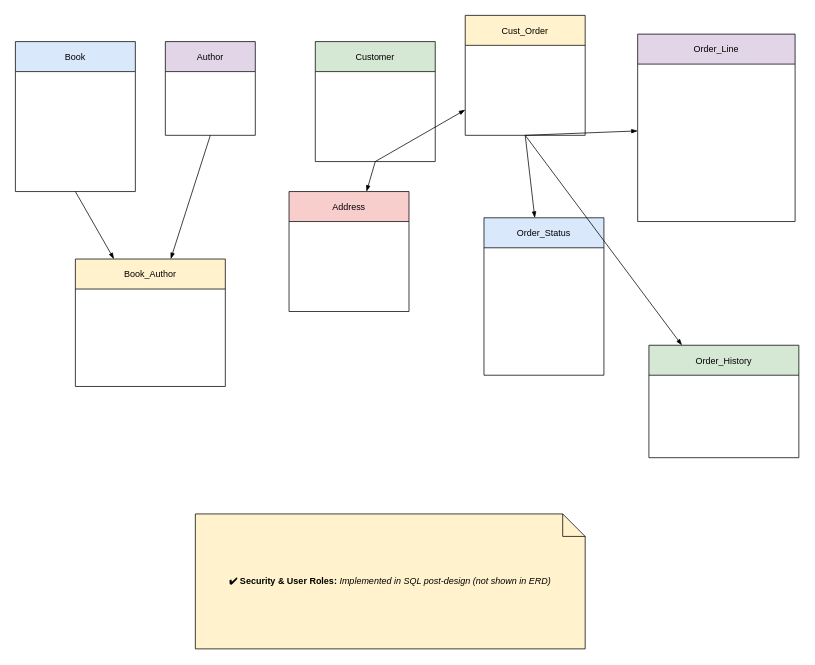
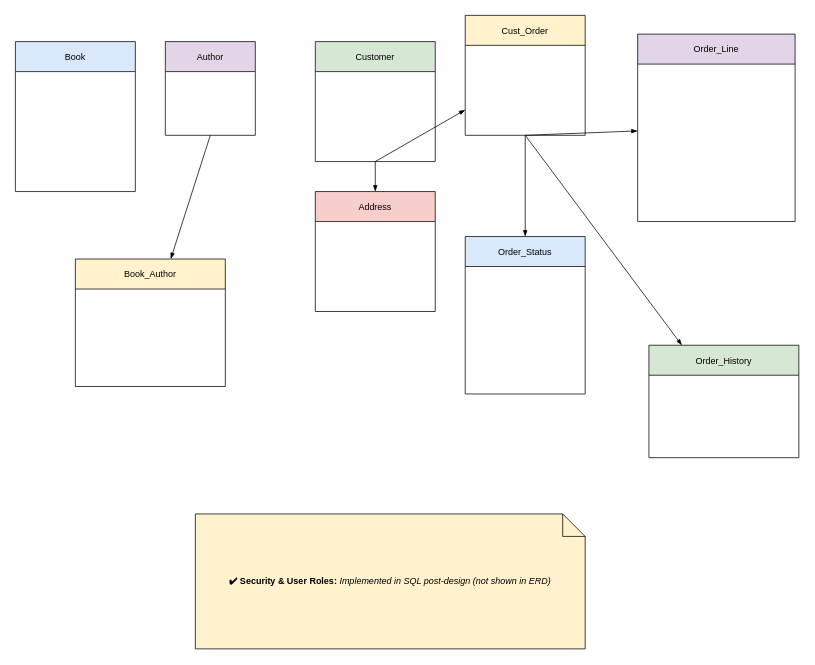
edge "Book" -> "Book_Author": removed
node "Address": moved (349, 252) -> (375, 252)
node "Order_Status": moved (544, 297) -> (525, 315)
